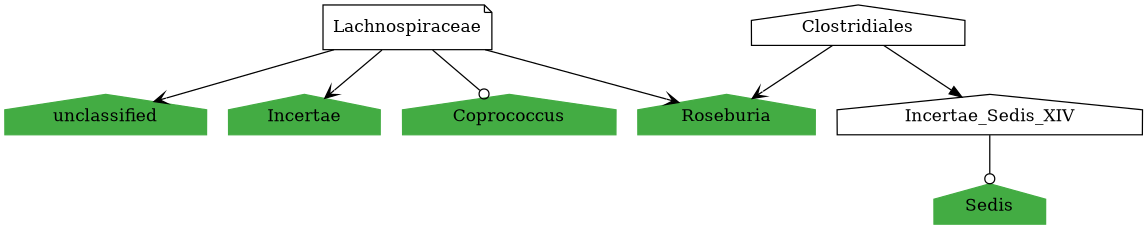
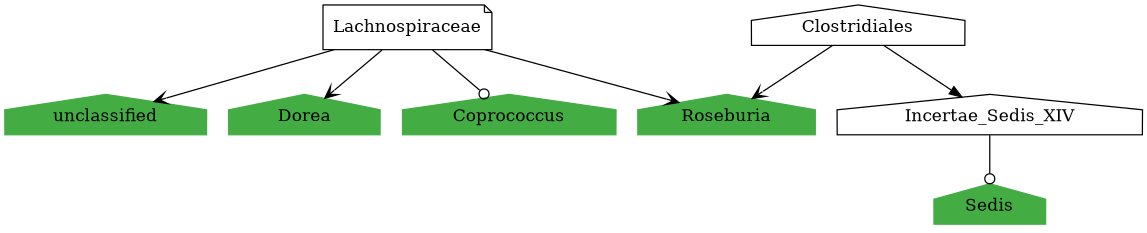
node "Incertae": label "Incertae" -> "Dorea"
